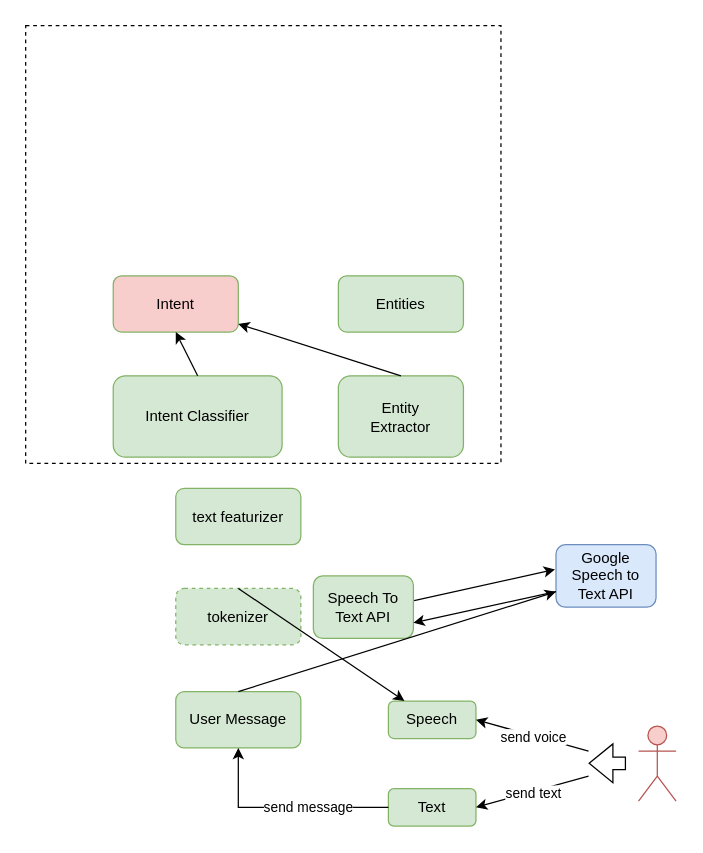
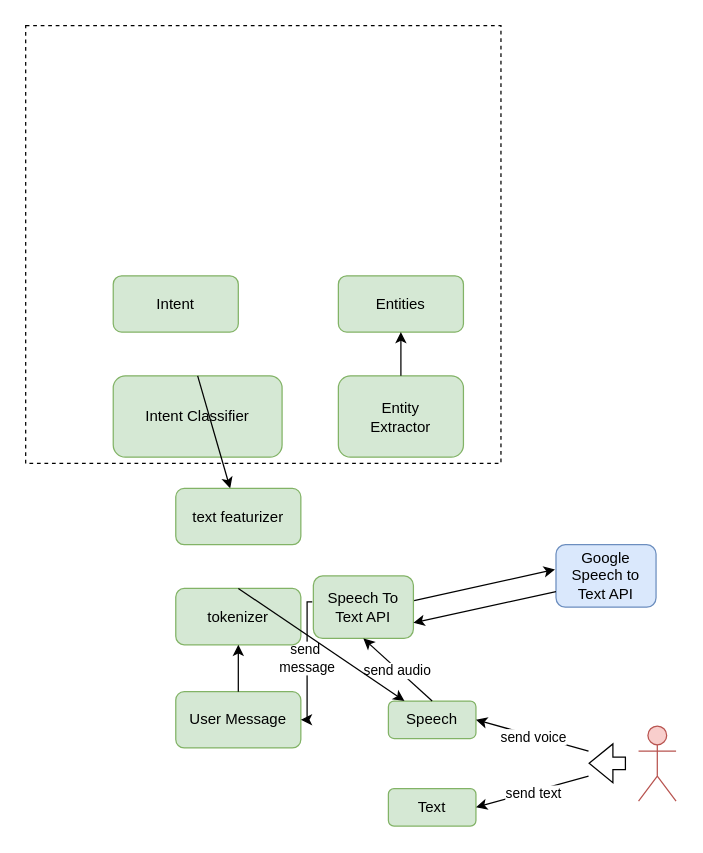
node "Intent": fillcolor #f8cecc -> #d5e8d4
edge "Entity Extractor" -> "Intent": now "Entity Extractor" -> "Entities"
edge "Intent Classifier" -> "Intent": now "Intent Classifier" -> "text featurizer"
node "tokenizer": style dashed -> solid
edge "User Message" -> "Google Speech to Text API": now "User Message" -> "tokenizer"
edge "Speech To Text API" -> "User Message": added, label "send message"
edge "Speech" -> "Speech To Text API": added, label "send audio"
edge "Text" -> "User Message": removed, label "send message"
